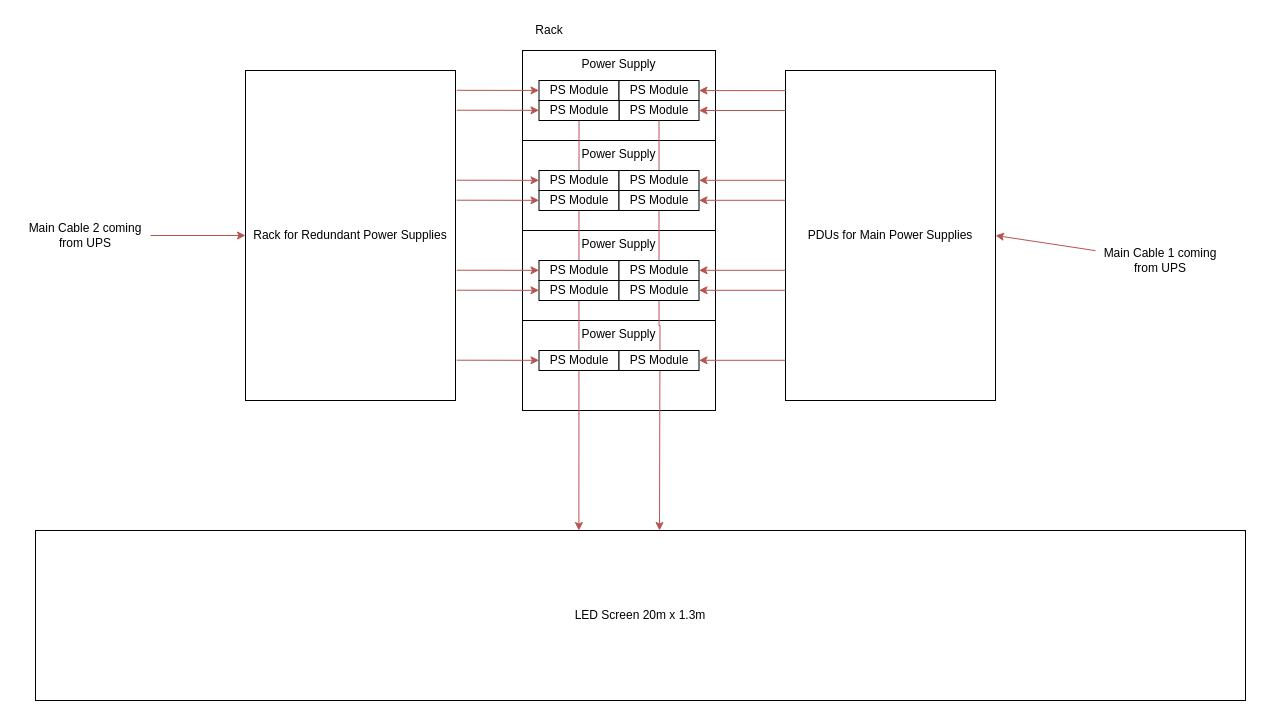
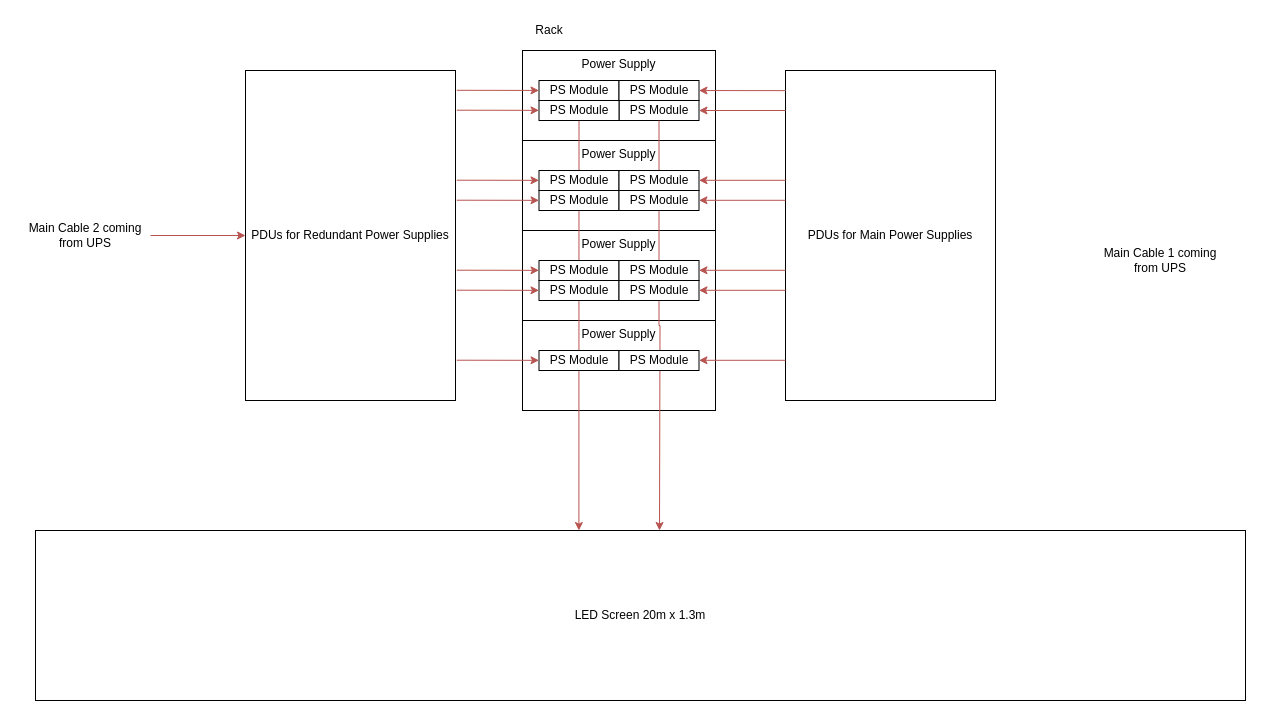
node "Rack for Redundant Power Supplies": label "Rack for Redundant Power Supplies" -> "PDUs for Redundant Power Supplies"
edge "Main Cable 1 coming from UPS" -> "PDUs for Main Power Supplies": removed
